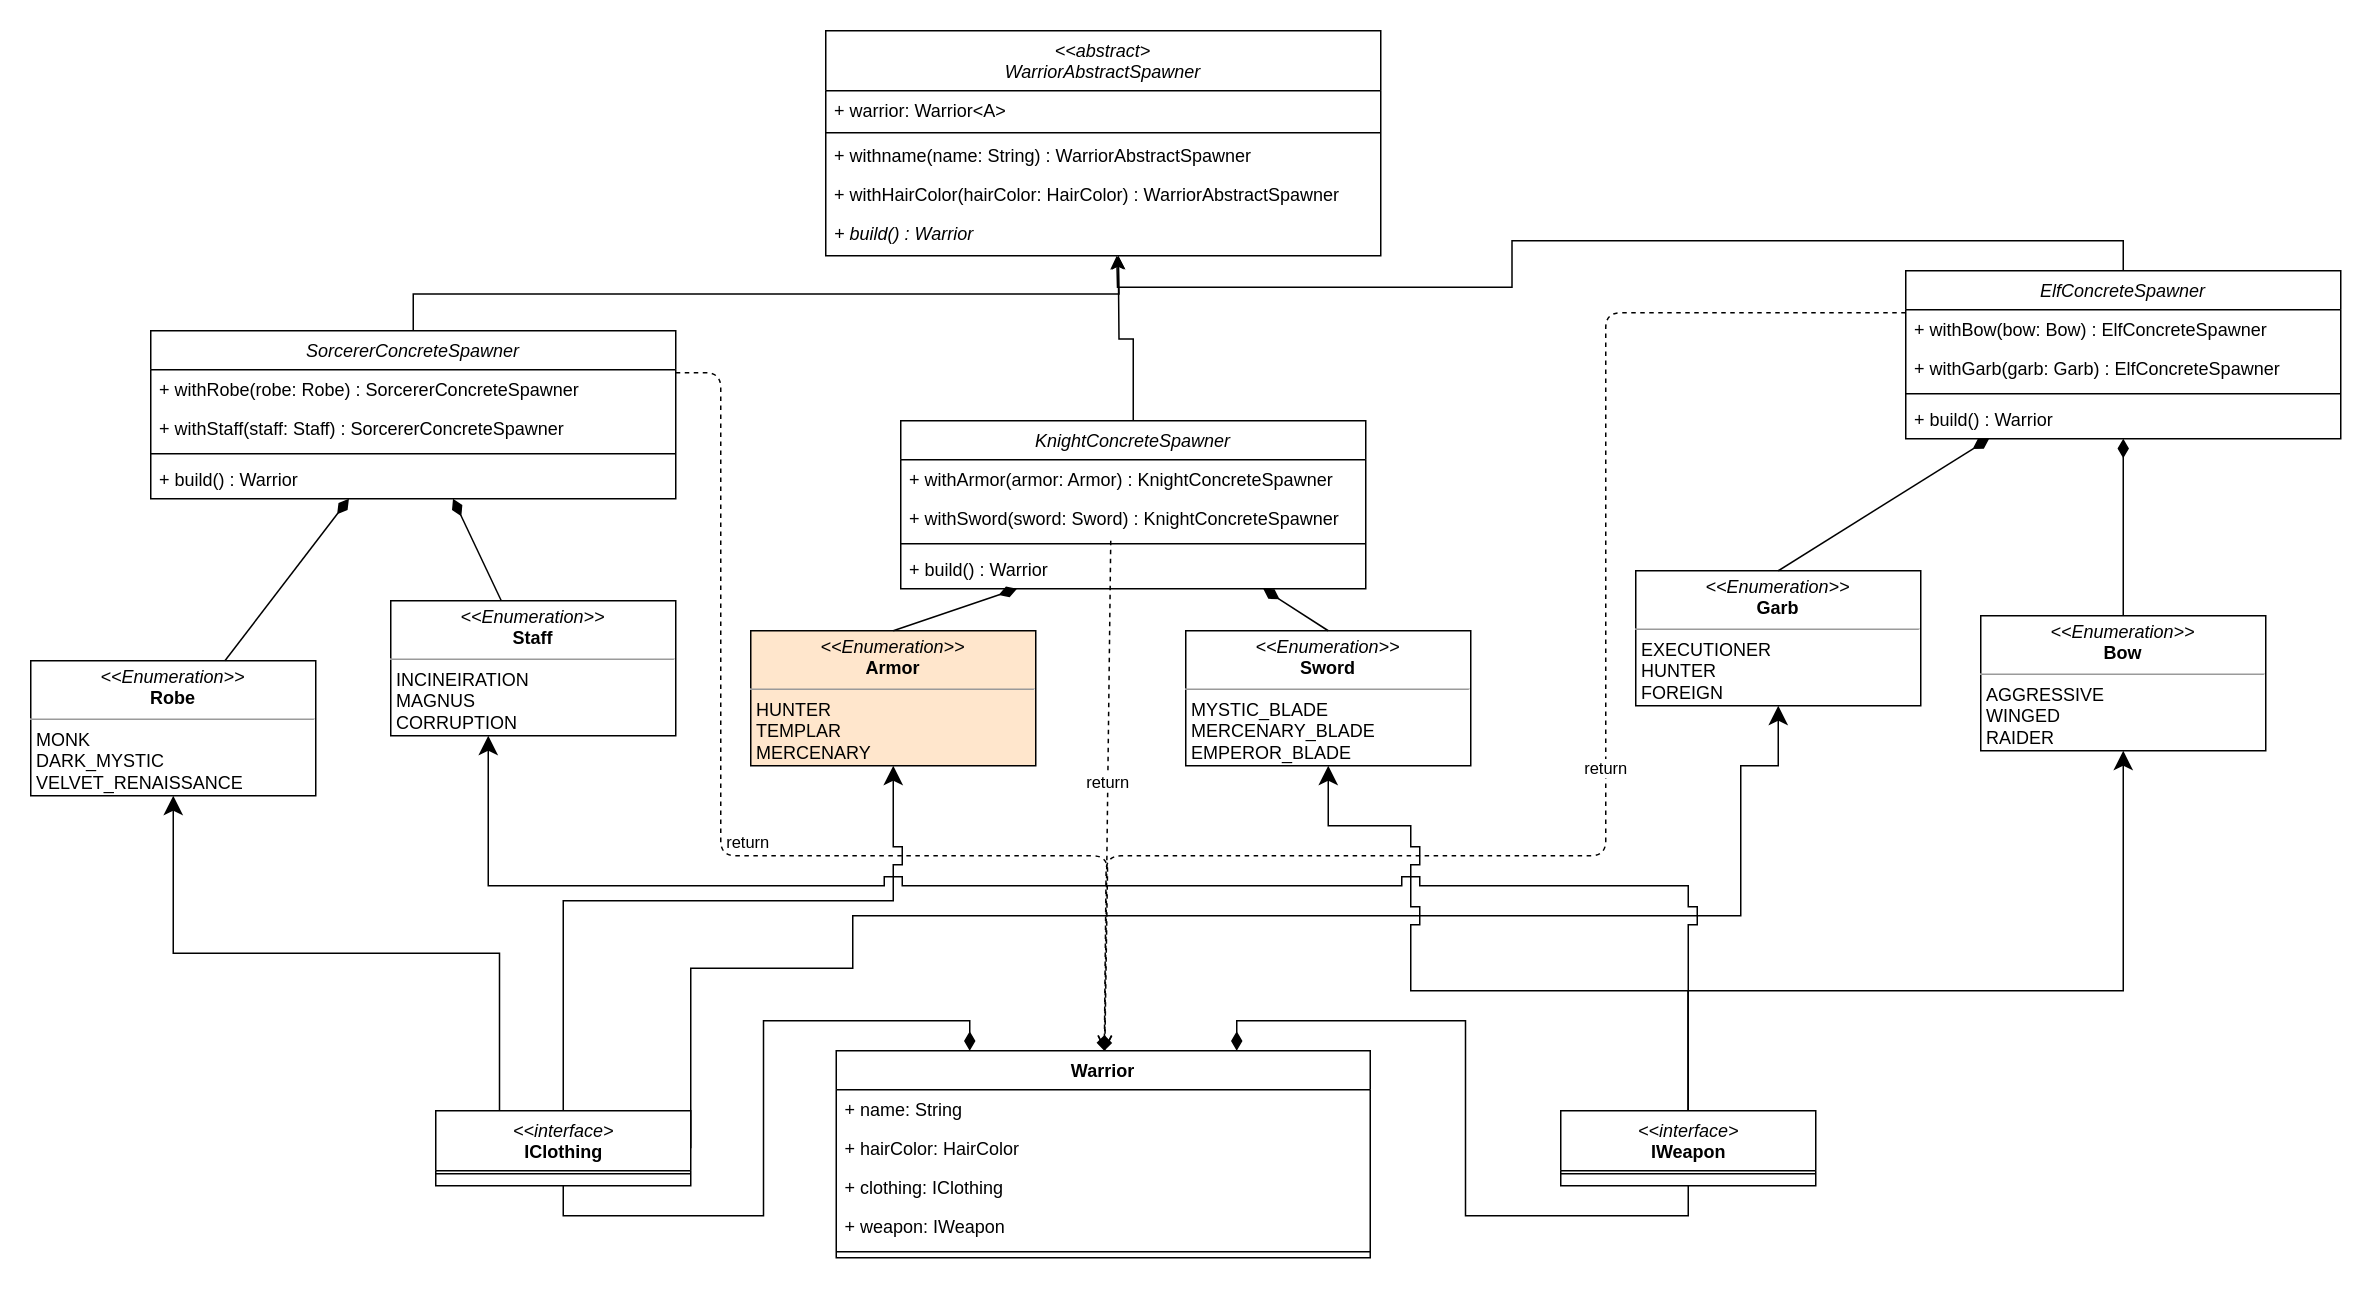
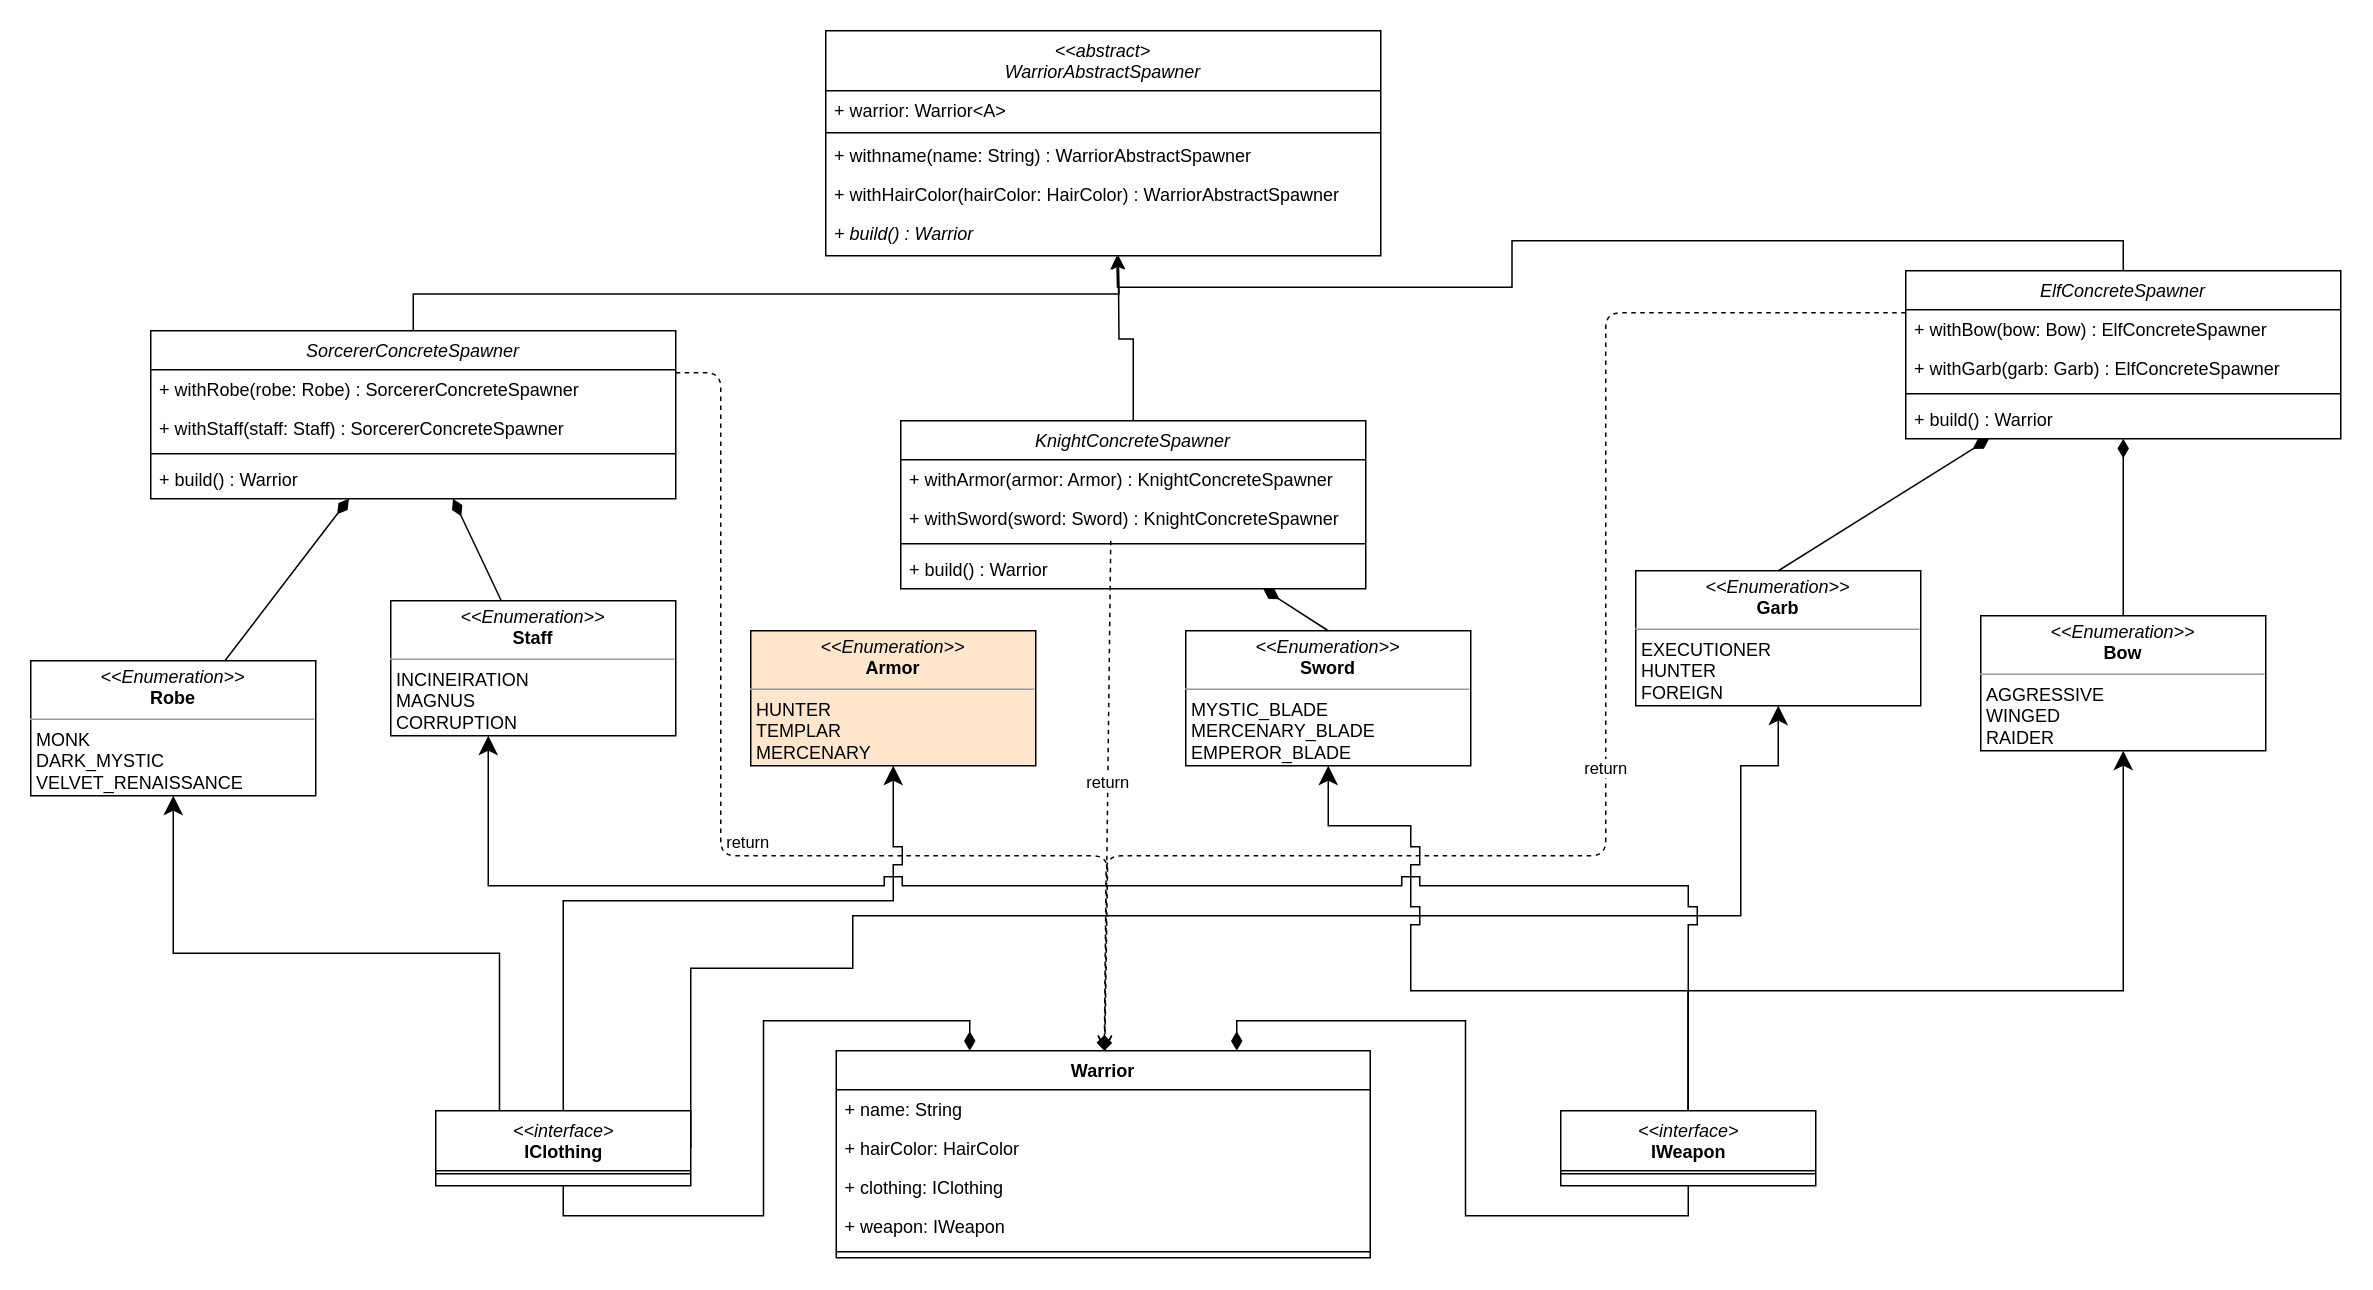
edge "<<Enumeration>> Armor HUNTER TEMPLAR MERCENARY" -> "KnightConcreteSpawner": removed
